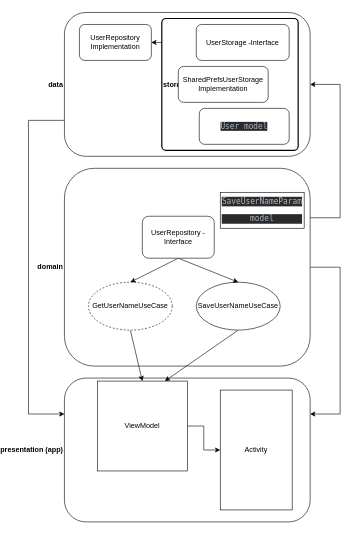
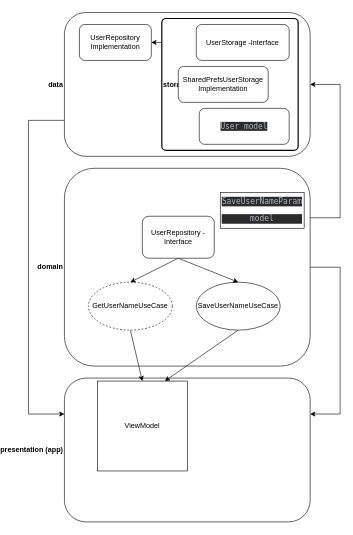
edge "ViewModel" -> "Activity": removed
node "Activity": removed
